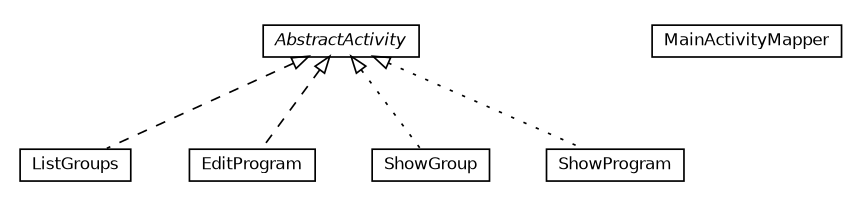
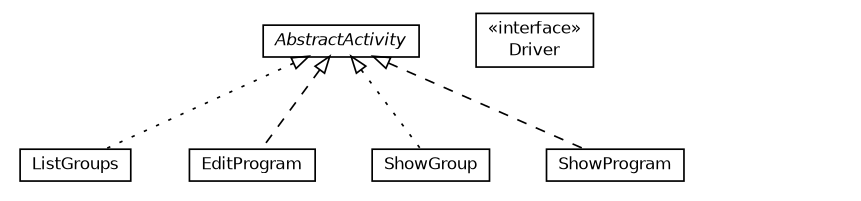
node "Driver": added
node "MainActivityMapper": removed
edge "ListGroups" -> "AbstractActivity": style dashed -> dotted
edge "ShowProgram" -> "AbstractActivity": style dotted -> dashed
